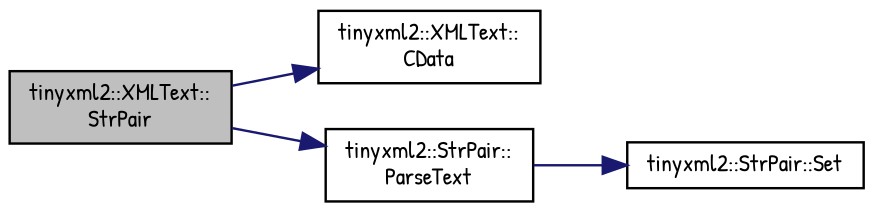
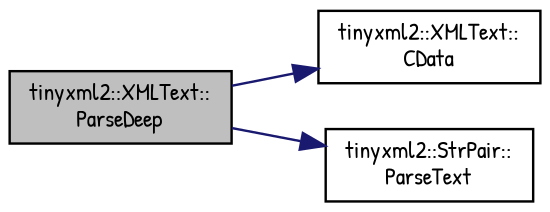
node "tinyxml2::XMLText:: StrPair": label "tinyxml2::XMLText:: StrPair" -> "tinyxml2::XMLText:: ParseDeep"
node "tinyxml2::StrPair::Set": removed
